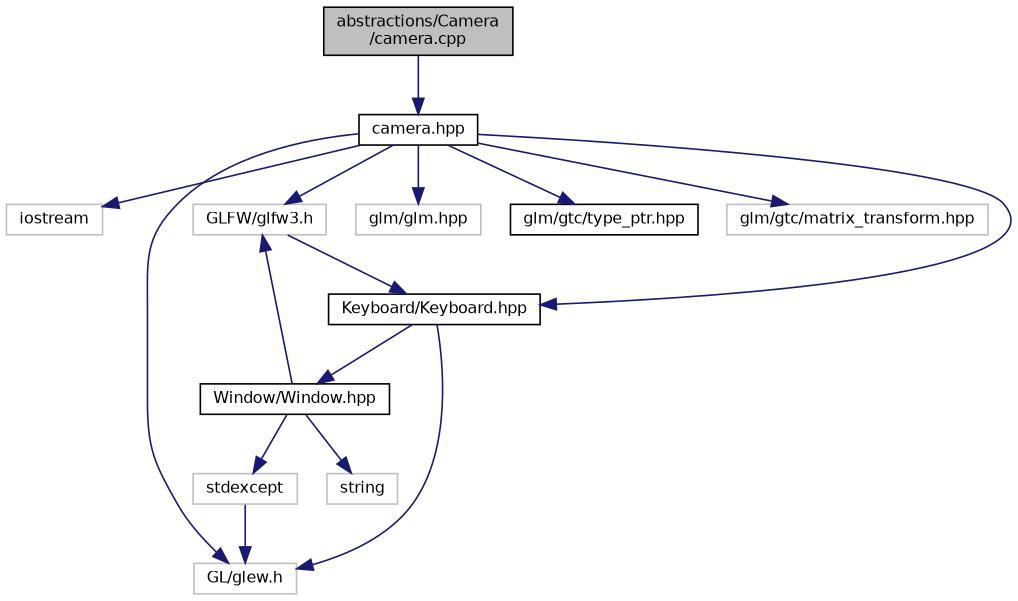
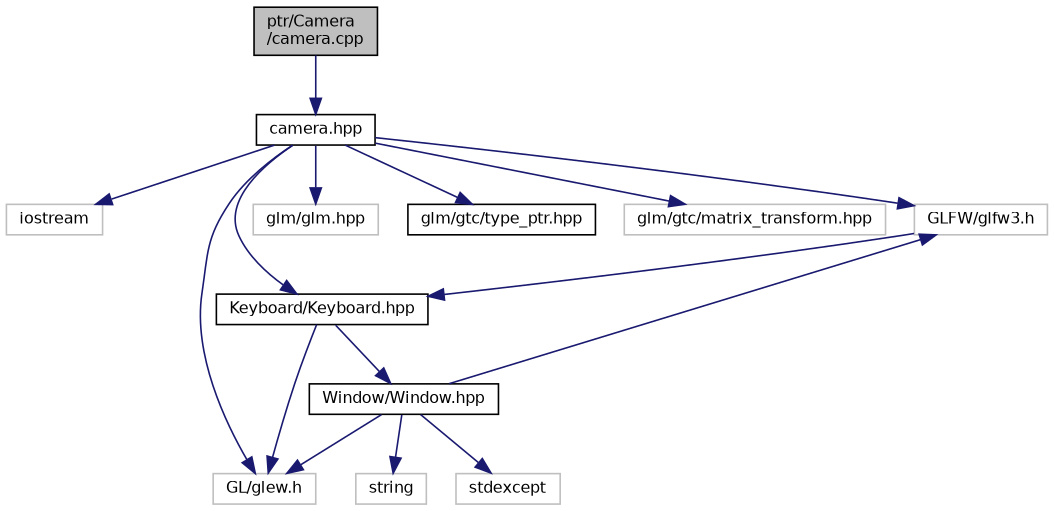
node "abstractions/Camera /camera.cpp": label "abstractions/Camera /camera.cpp" -> "ptr/Camera /camera.cpp"
edge "stdexcept" -> "GL/glew.h": now "Window/Window.hpp" -> "GL/glew.h"
